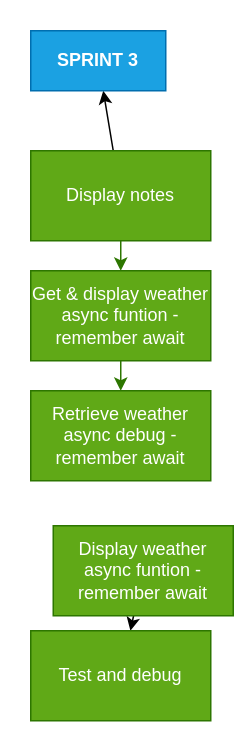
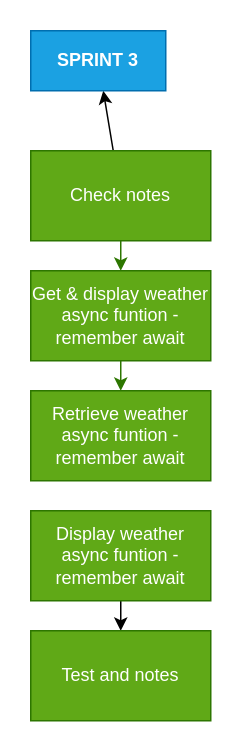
node "Display notes": label "Display notes" -> "Check notes"
node "Retrieve weather async debug - remember await": label "Retrieve weather async debug - remember await" -> "Retrieve weather async funtion - remember await"
node "Display weather async funtion - remember await": moved (143, 571) -> (121, 556)
node "Test and debug": label "Test and debug" -> "Test and notes"
